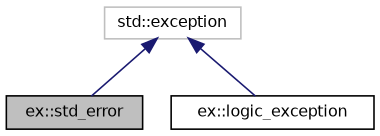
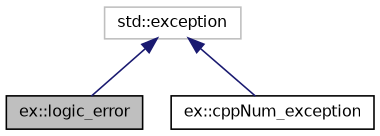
node "ex::std_error": label "ex::std_error" -> "ex::logic_error"
node "ex::logic_exception": label "ex::logic_exception" -> "ex::cppNum_exception"
